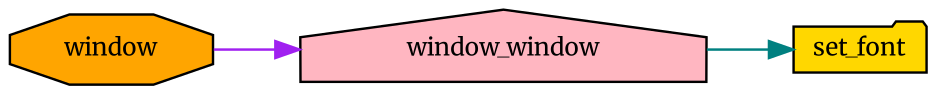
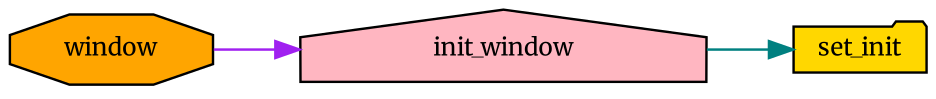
node "window_window": label "window_window" -> "init_window"
node "set_font": label "set_font" -> "set_init"
